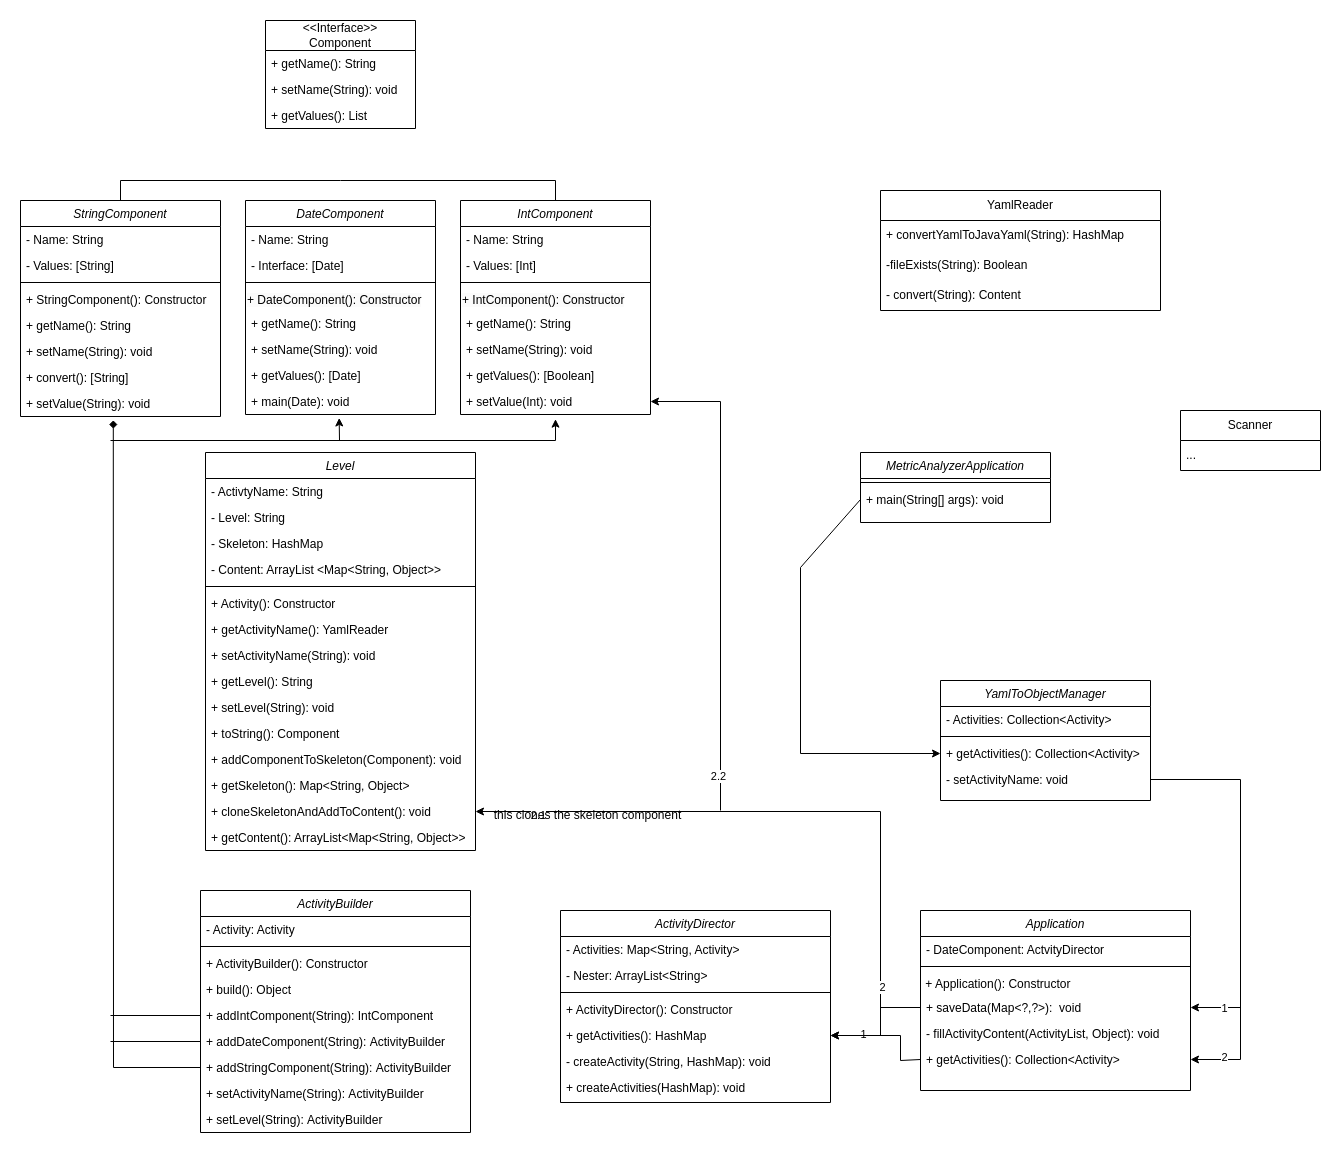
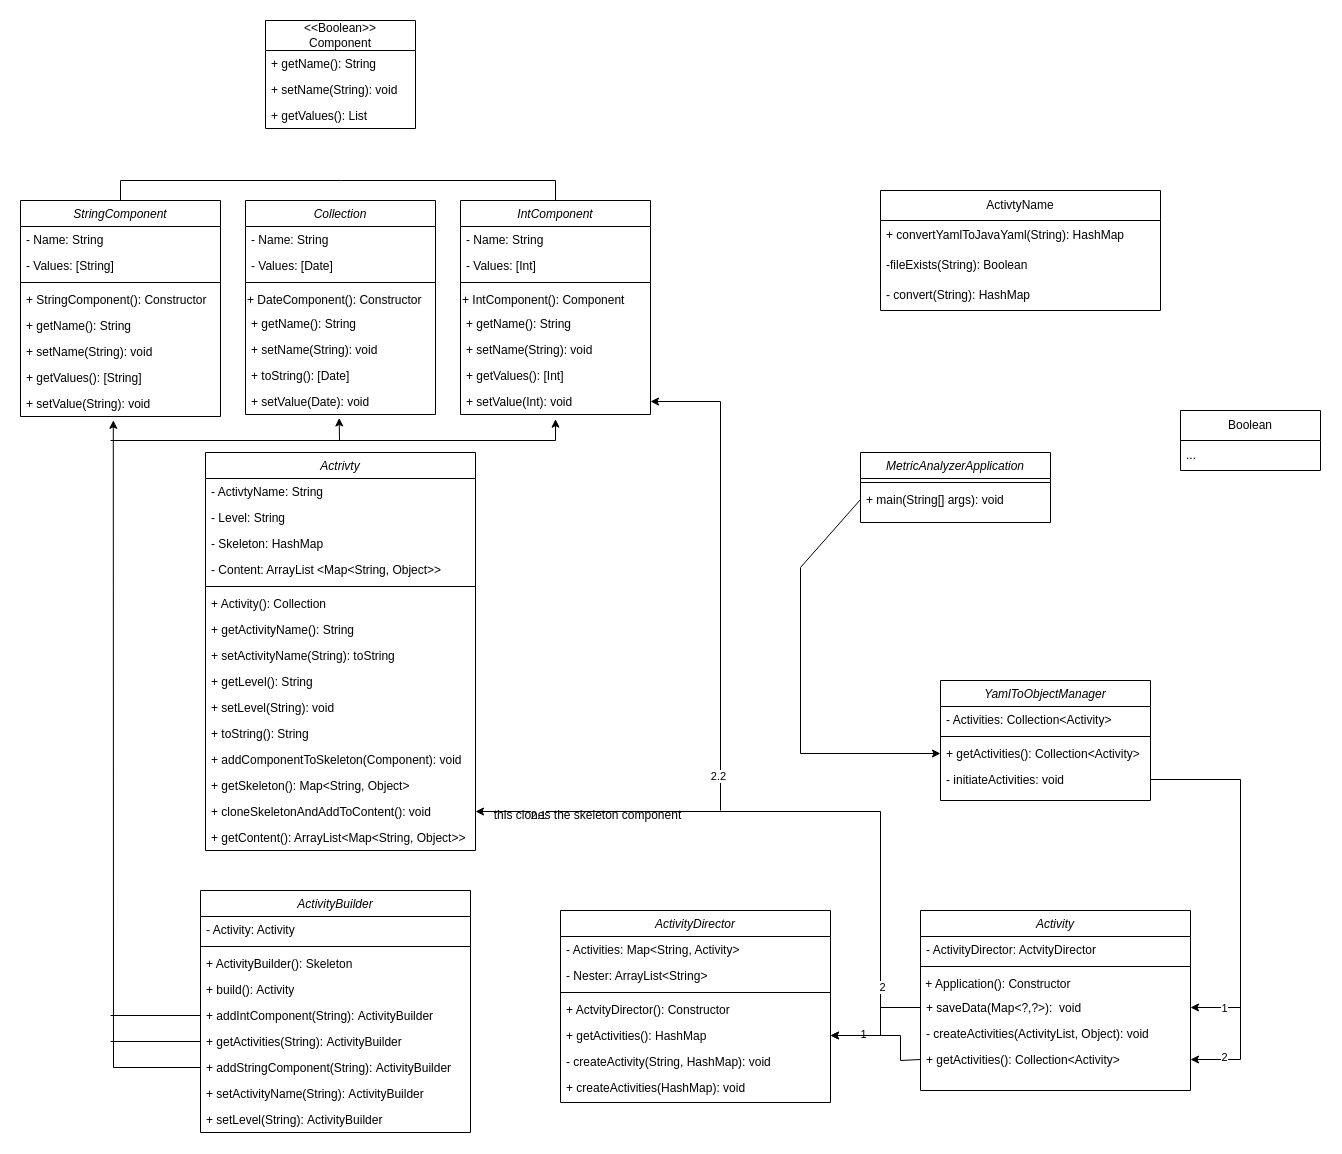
node "<<Interface>> Component": label "<<Interface>> Component" -> "<<Boolean>> Component"
node "YamlReader": label "YamlReader" -> "ActivtyName"
node "DateComponent": label "DateComponent" -> "Collection"
node "- Interface: [Date]": label "- Interface: [Date]" -> "- Values: [Date]"
node "- convert(String): Content": label "- convert(String): Content" -> "- convert(String): HashMap"
node "+ IntComponent(): Constructor": label "+ IntComponent(): Constructor" -> "+ IntComponent(): Component"
node "+ getValues(): [Date]": label "+ getValues(): [Date]" -> "+ toString(): [Date]"
node "+ getValues(): [Boolean]": label "+ getValues(): [Boolean]" -> "+ getValues(): [Int]"
node "+ convert(): [String]": label "+ convert(): [String]" -> "+ getValues(): [String]"
node "+ main(Date): void": label "+ main(Date): void" -> "+ setValue(Date): void"
node "Scanner": label "Scanner" -> "Boolean"
edge "+ addStringComponent(String): ActivityBuilder" -> "+ setValue(String): void": arrowhead diamond -> classic
node "Level": label "Level" -> "Actrivty"
node "+ Activity(): Constructor": label "+ Activity(): Constructor" -> "+ Activity(): Collection"
node "+ getActivityName(): YamlReader": label "+ getActivityName(): YamlReader" -> "+ getActivityName(): String"
node "+ setActivityName(String): void": label "+ setActivityName(String): void" -> "+ setActivityName(String): toString"
node "+ toString(): Component": label "+ toString(): Component" -> "+ toString(): String"
node "- setActivityName: void": label "- setActivityName: void" -> "- initiateActivities: void"
node "Application": label "Application" -> "Activity"
node "- DateComponent: ActvityDirector": label "- DateComponent: ActvityDirector" -> "- ActivityDirector: ActvityDirector"
node "+ ActivityBuilder(): Constructor": label "+ ActivityBuilder(): Constructor" -> "+ ActivityBuilder(): Skeleton"
node "+ build(): Object": label "+ build(): Object" -> "+ build(): Activity"
node "+ ActivityDirector(): Constructor": label "+ ActivityDirector(): Constructor" -> "+ ActvityDirector(): Constructor"
node "+ addIntComponent(String): IntComponent": label "+ addIntComponent(String): IntComponent" -> "+ addIntComponent(String): ActivityBuilder"
node "- fillActivityContent(ActivityList, Object): void": label "- fillActivityContent(ActivityList, Object): void" -> "- createActivities(ActivityList, Object): void"
node "+ addDateComponent(String): ActivityBuilder": label "+ addDateComponent(String): ActivityBuilder" -> "+ getActivities(String): ActivityBuilder"
